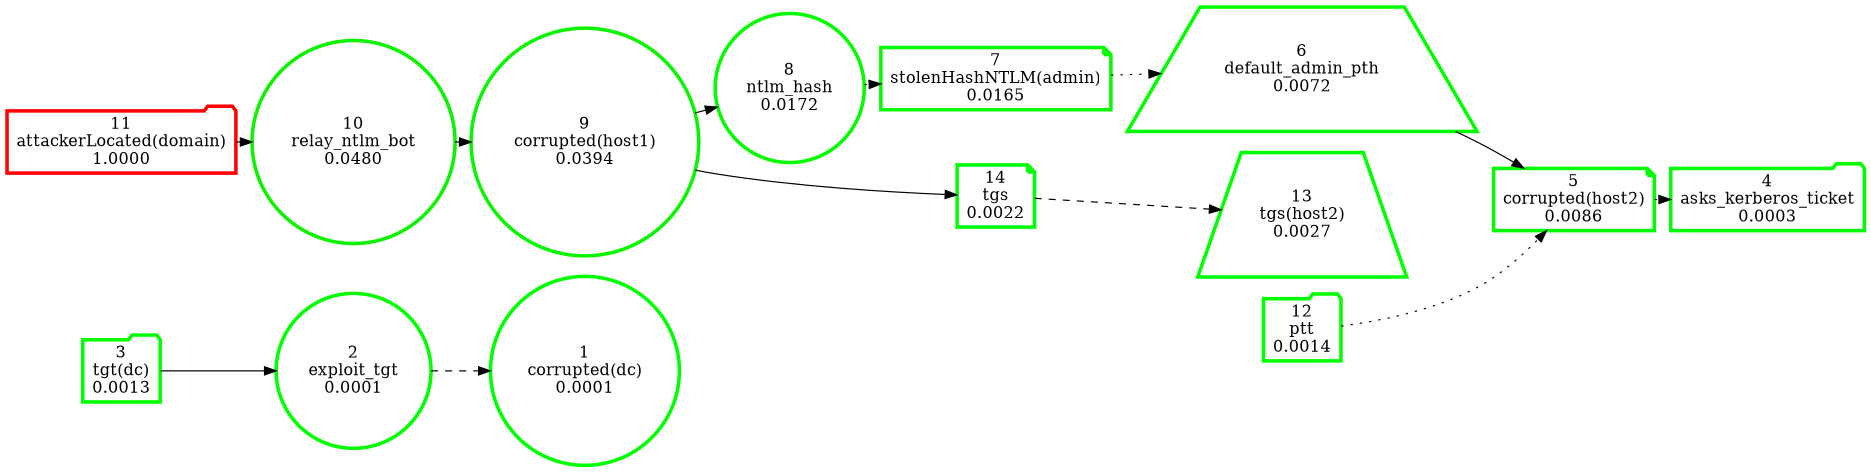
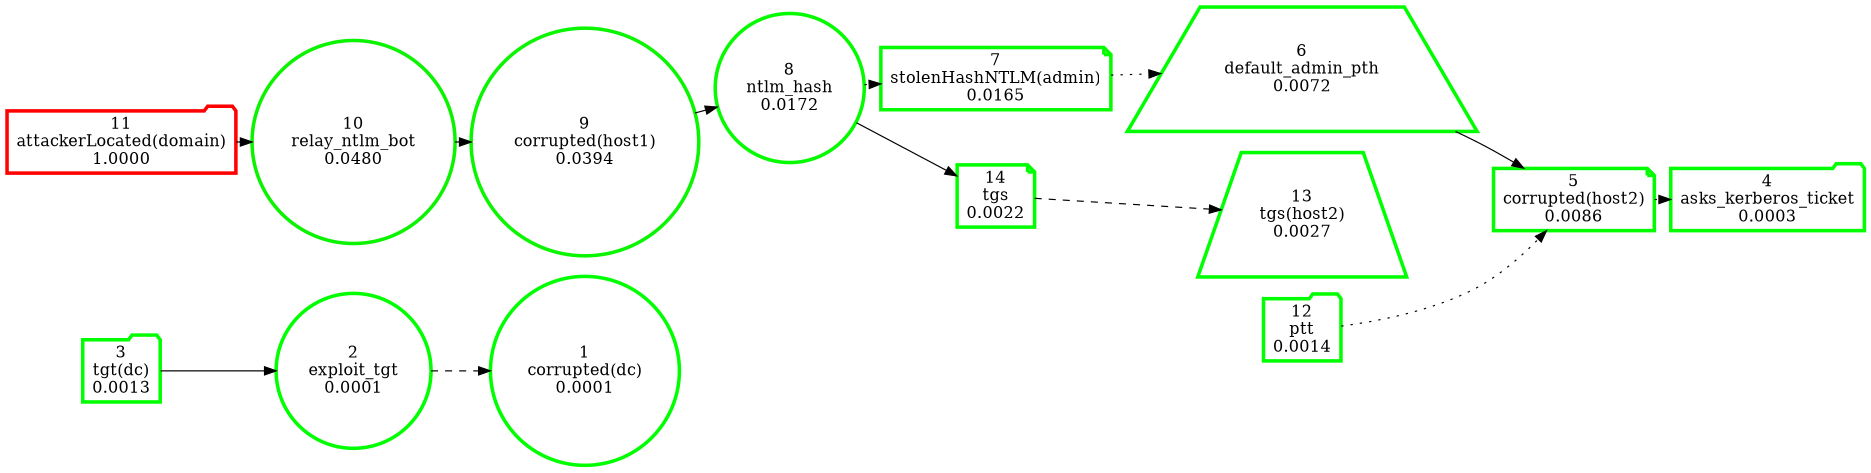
edge "9 corrupted(host1) 0.0394" -> "14 tgs 0.0022": now "8 ntlm_hash 0.0172" -> "14 tgs 0.0022"
